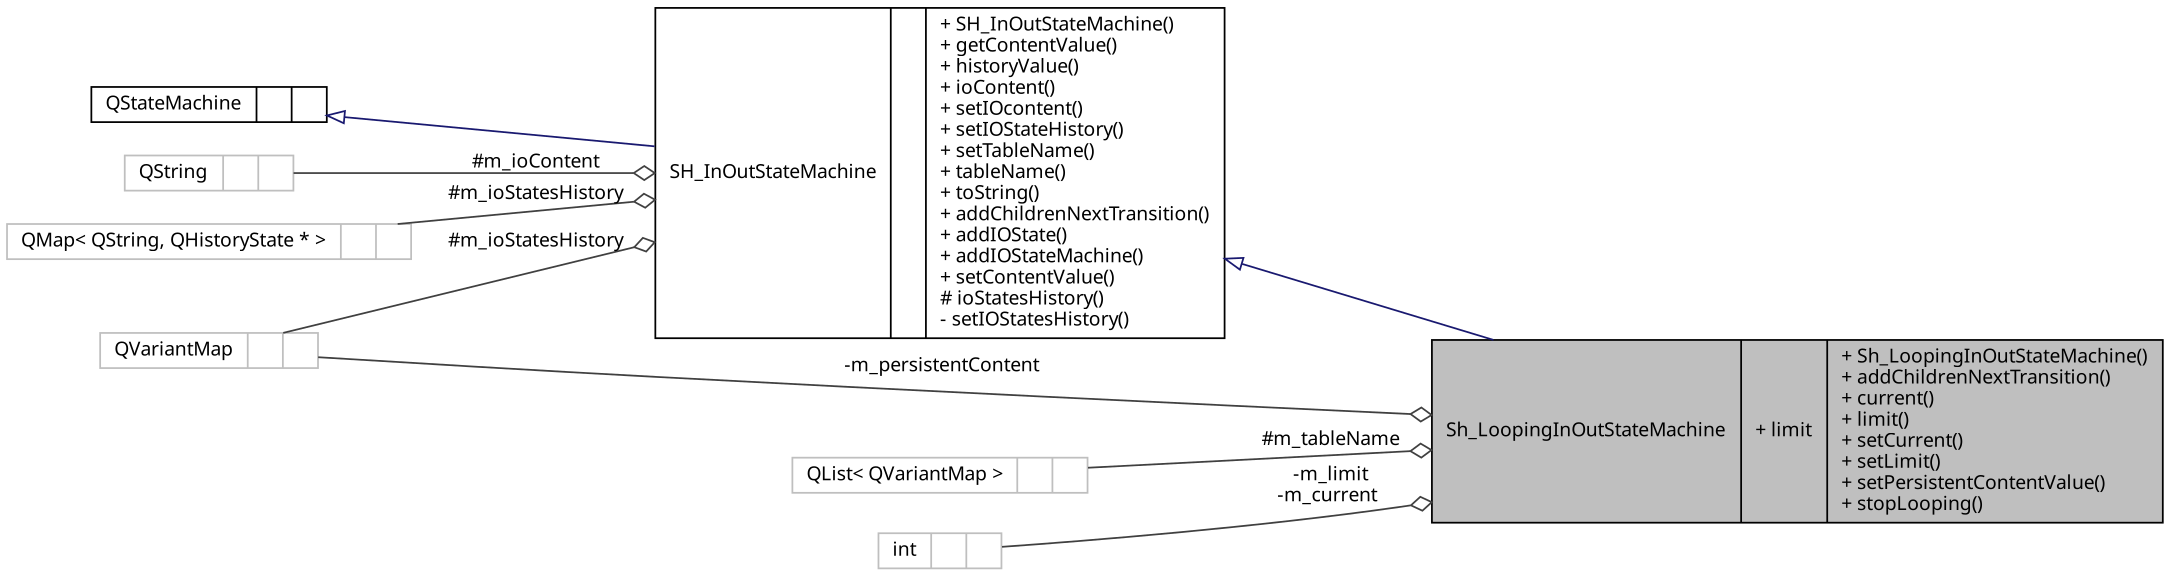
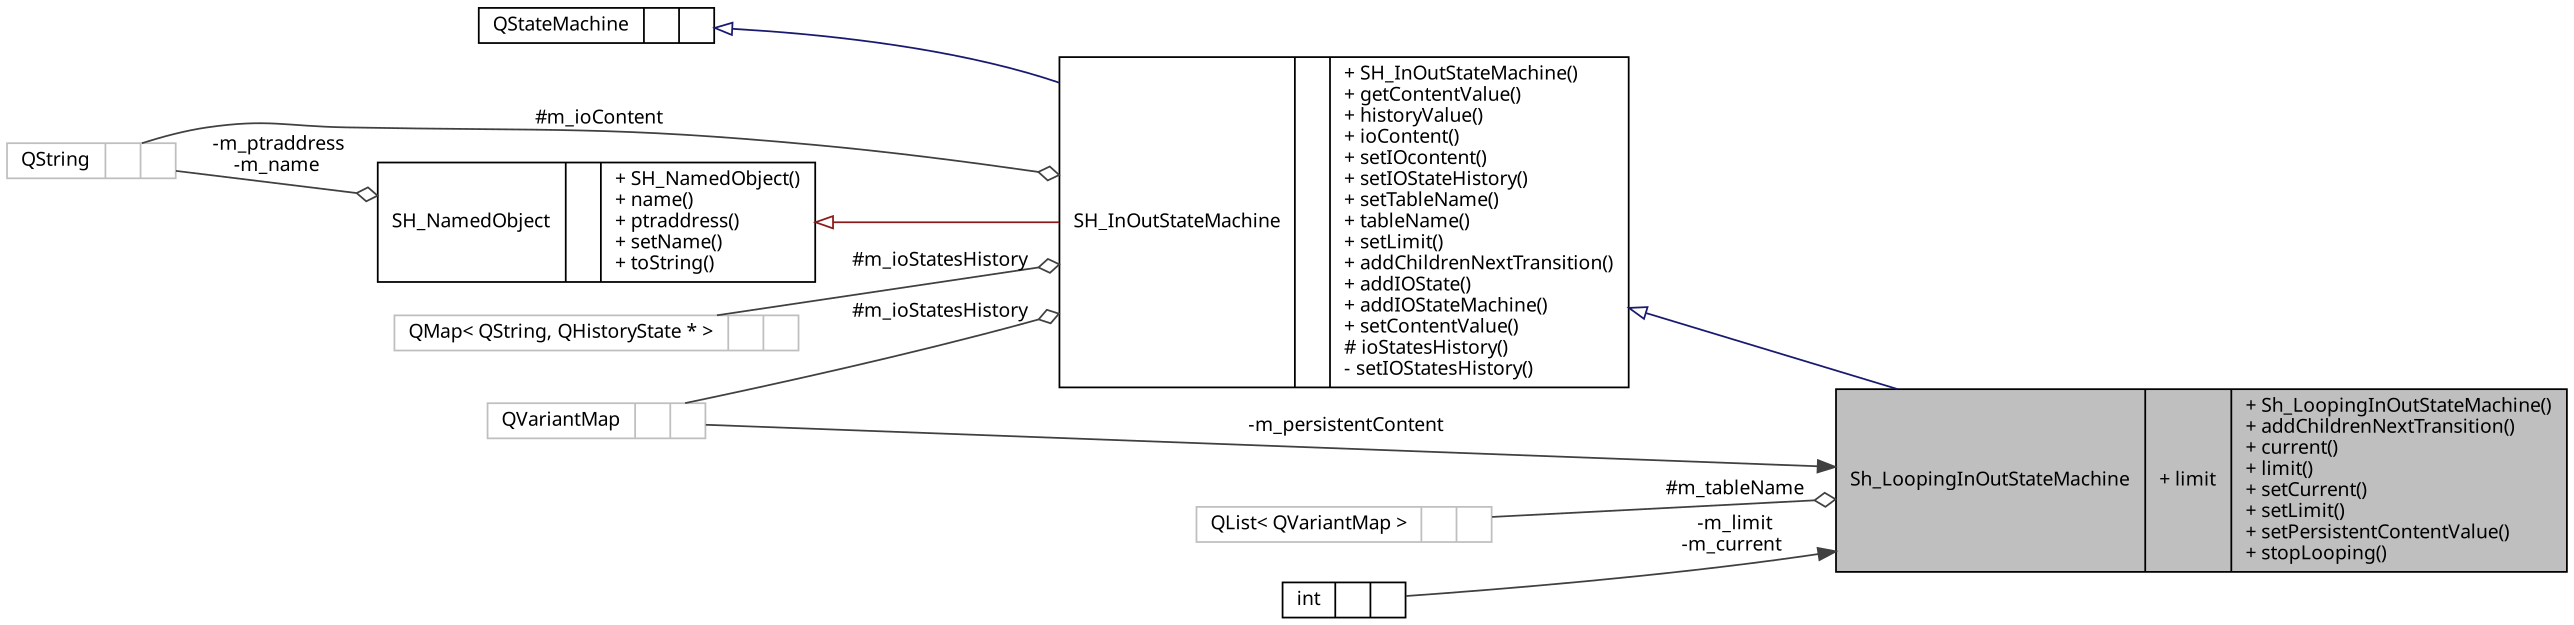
node "SH_InOutStateMachine": text "+ toString()" -> "+ setLimit()"
node "SH_NamedObject": added
edge "QVariantMap" -> "Sh_LoopingInOutStateMachine": arrowhead odiamond -> normal
edge "int" -> "Sh_LoopingInOutStateMachine": arrowhead odiamond -> normal
node "int": color grey75 -> black
